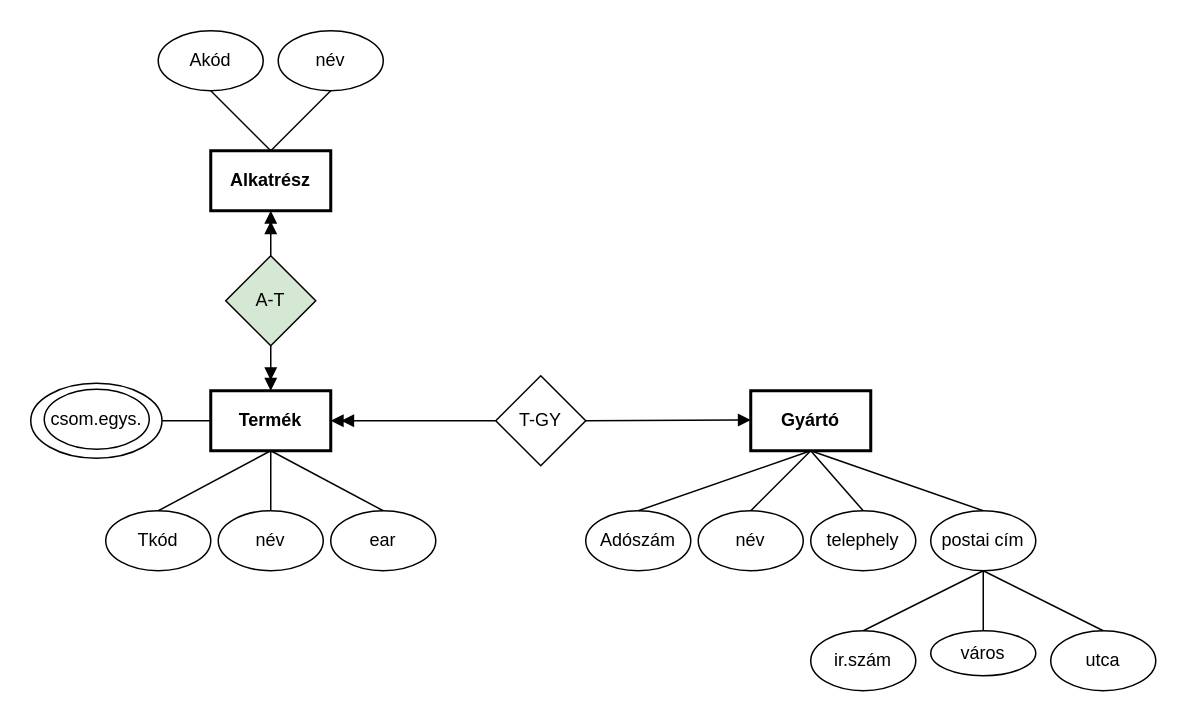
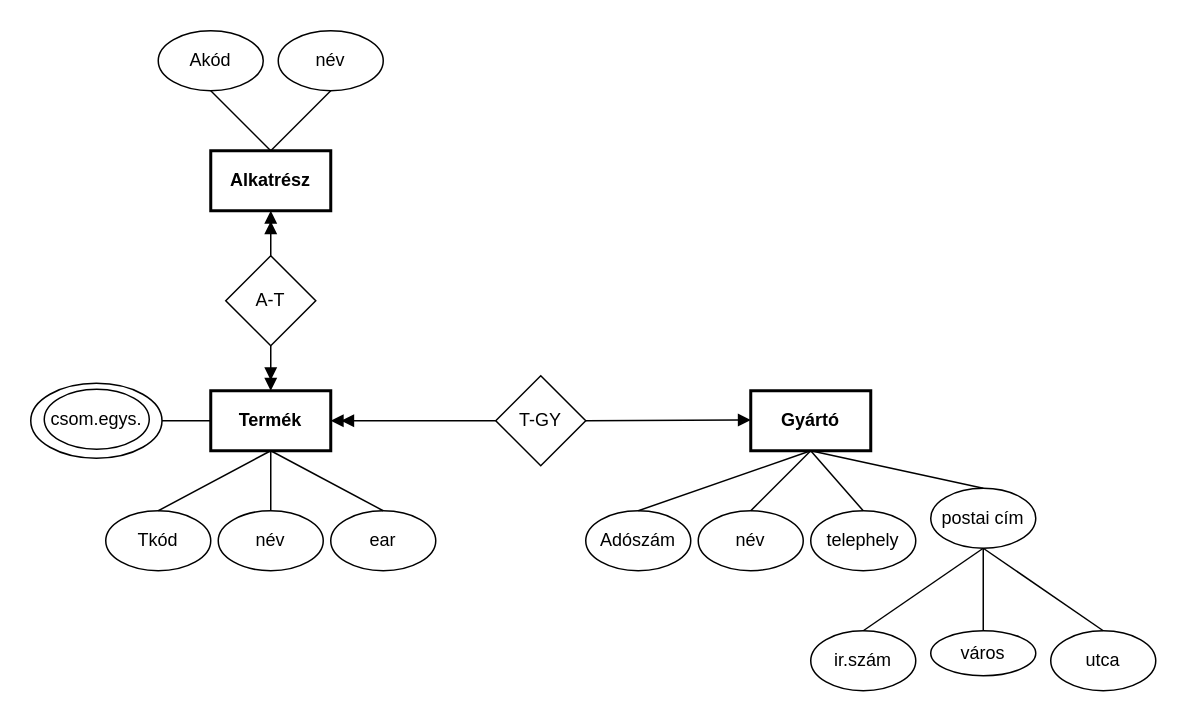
node "A-T": fillcolor #d5e8d4 -> #ffffff
node "postai cím": moved (983, 541) -> (983, 518)
